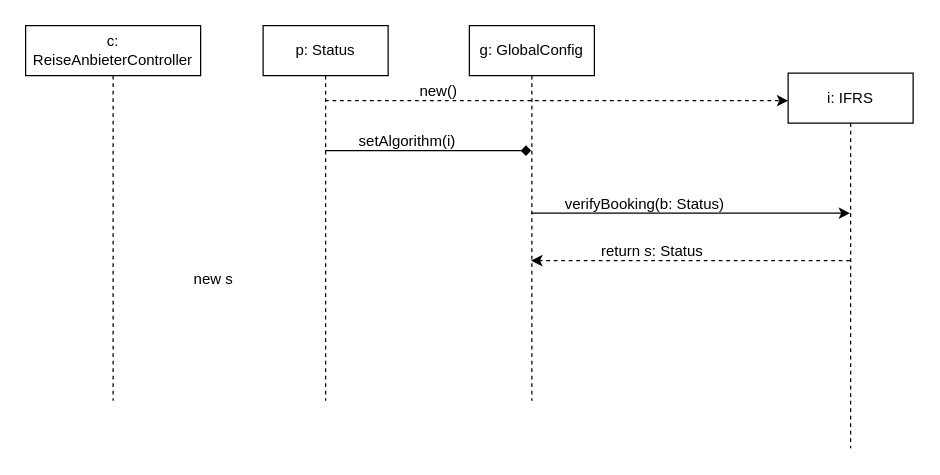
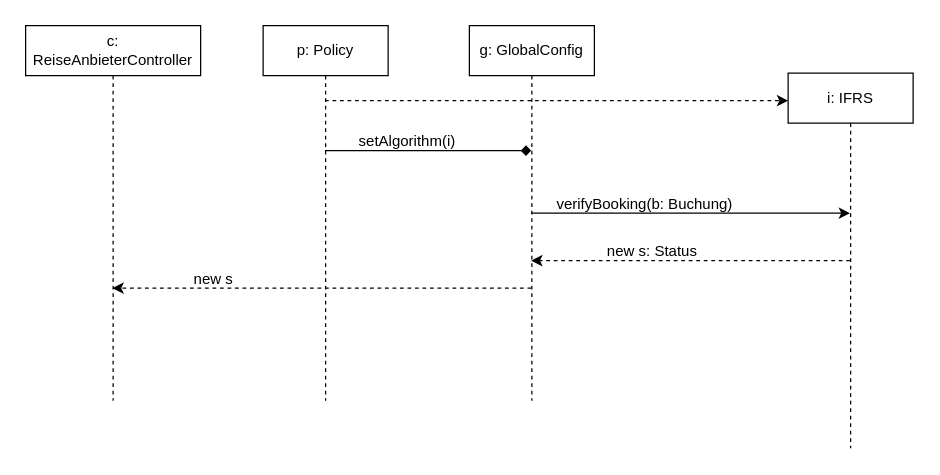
node "p: Status": label "p: Status" -> "p: Policy"
node "new()": removed
node "verifyBooking(b: Status)": label "verifyBooking(b: Status)" -> "verifyBooking(b: Buchung)"
node "return s: Status": label "return s: Status" -> "new s: Status"
edge "g: GlobalConfig" -> "c: ReiseAnbieterController": added
